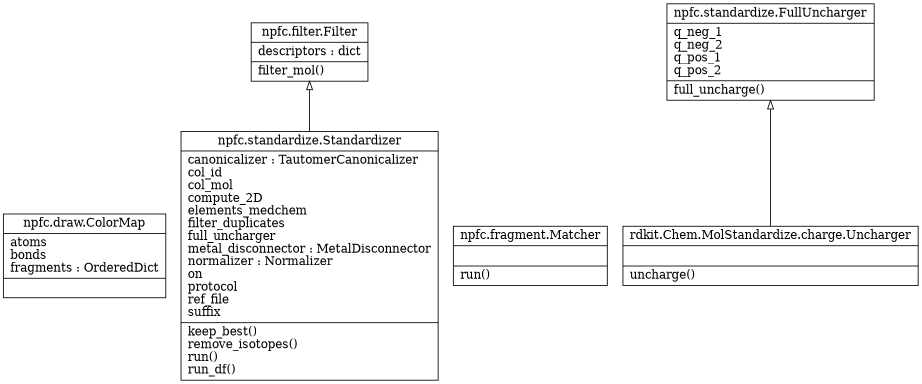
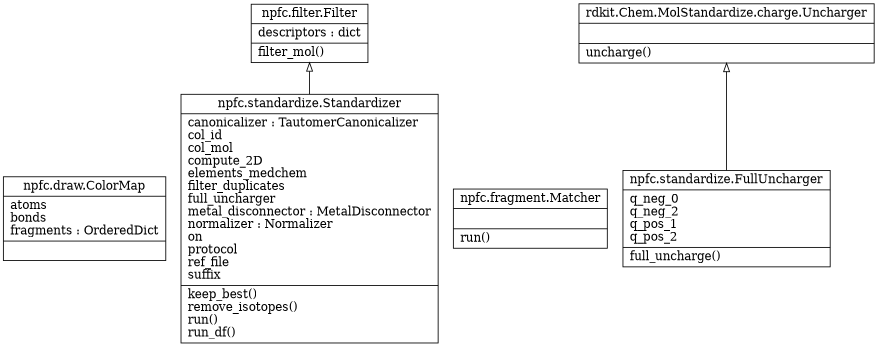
node "npfc.standardize.FullUncharger": text "q_neg_1" -> "q_neg_0"
edge "rdkit.Chem.MolStandardize.charge.Uncharger" -> "npfc.standardize.FullUncharger": reversed
